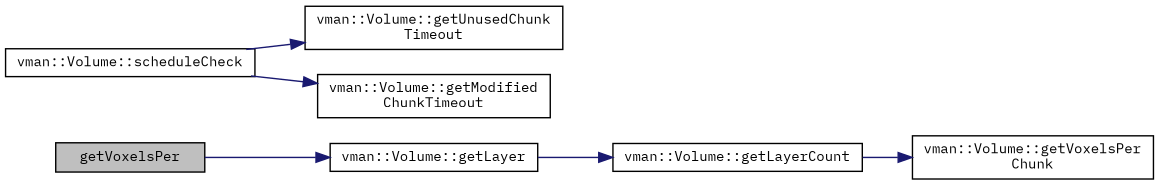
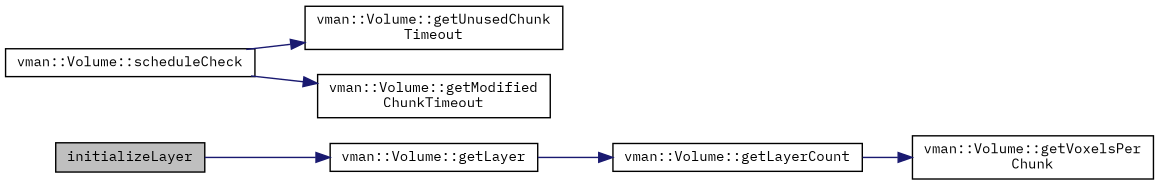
node "getVoxelsPer": label "getVoxelsPer" -> "initializeLayer"
